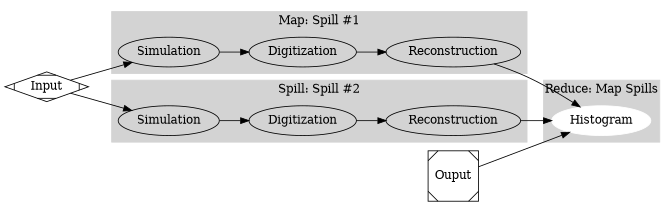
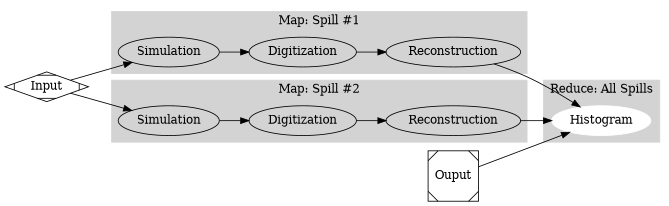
cluster "Spill: Spill #2": label "Spill: Spill #2" -> "Map: Spill #2"
cluster "Reduce: Map Spills": label "Reduce: Map Spills" -> "Reduce: All Spills"
